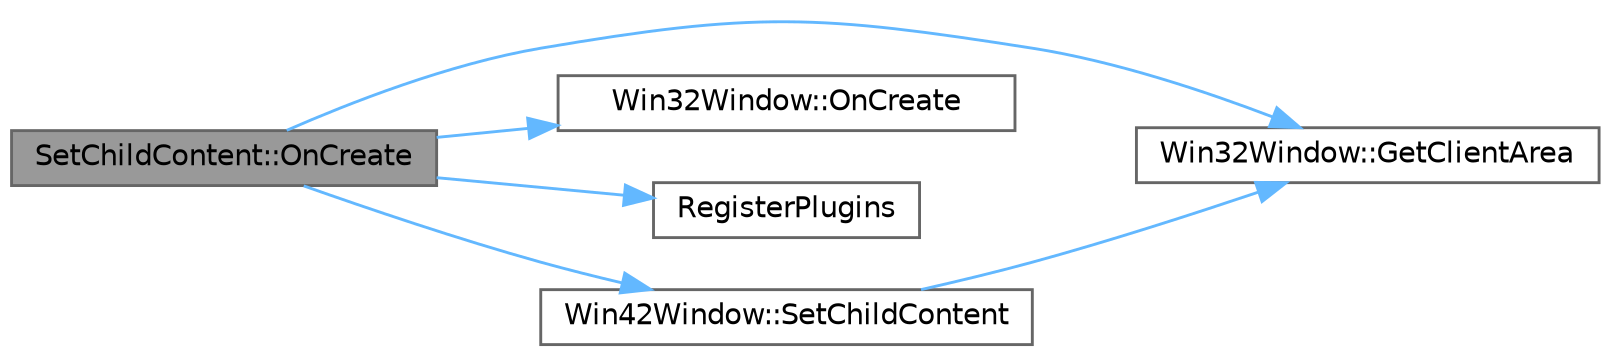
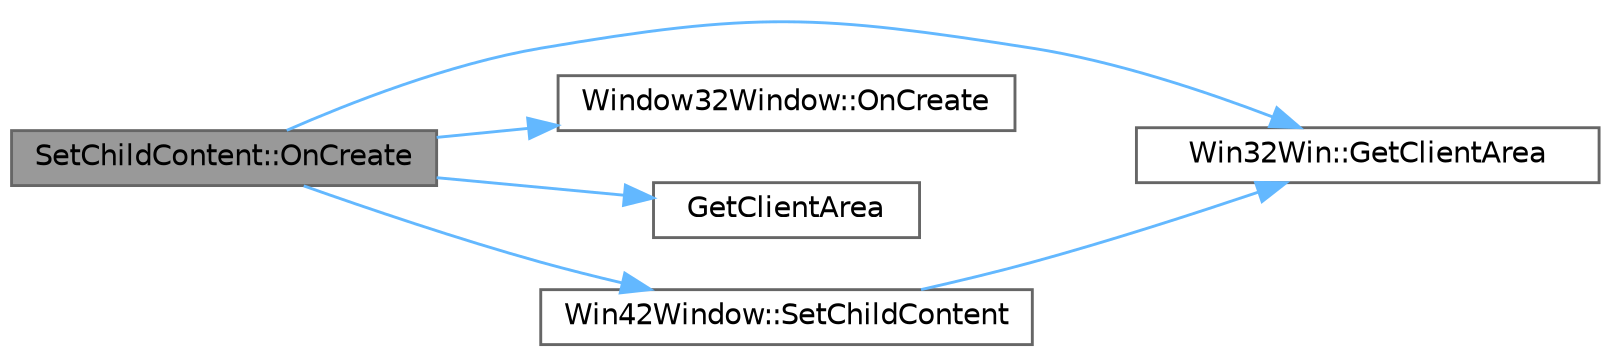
node "Win32Window::OnCreate": label "Win32Window::OnCreate" -> "Window32Window::OnCreate"
node "Win32Window::GetClientArea": label "Win32Window::GetClientArea" -> "Win32Win::GetClientArea"
node "RegisterPlugins": label "RegisterPlugins" -> "GetClientArea"
